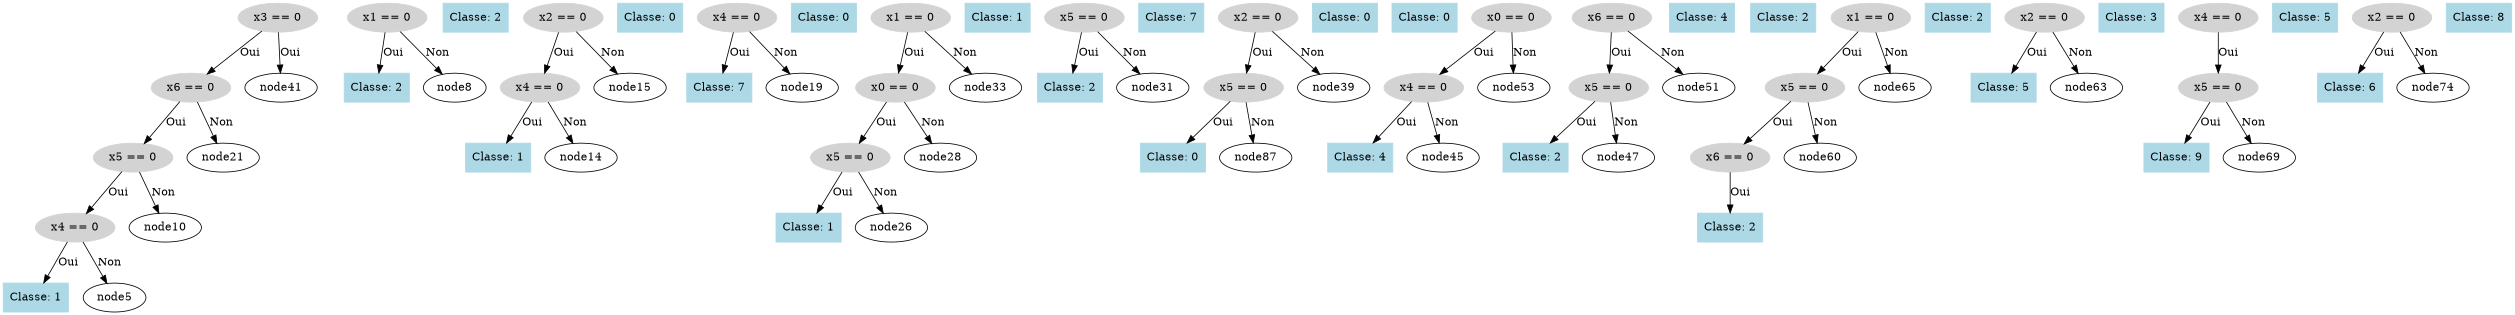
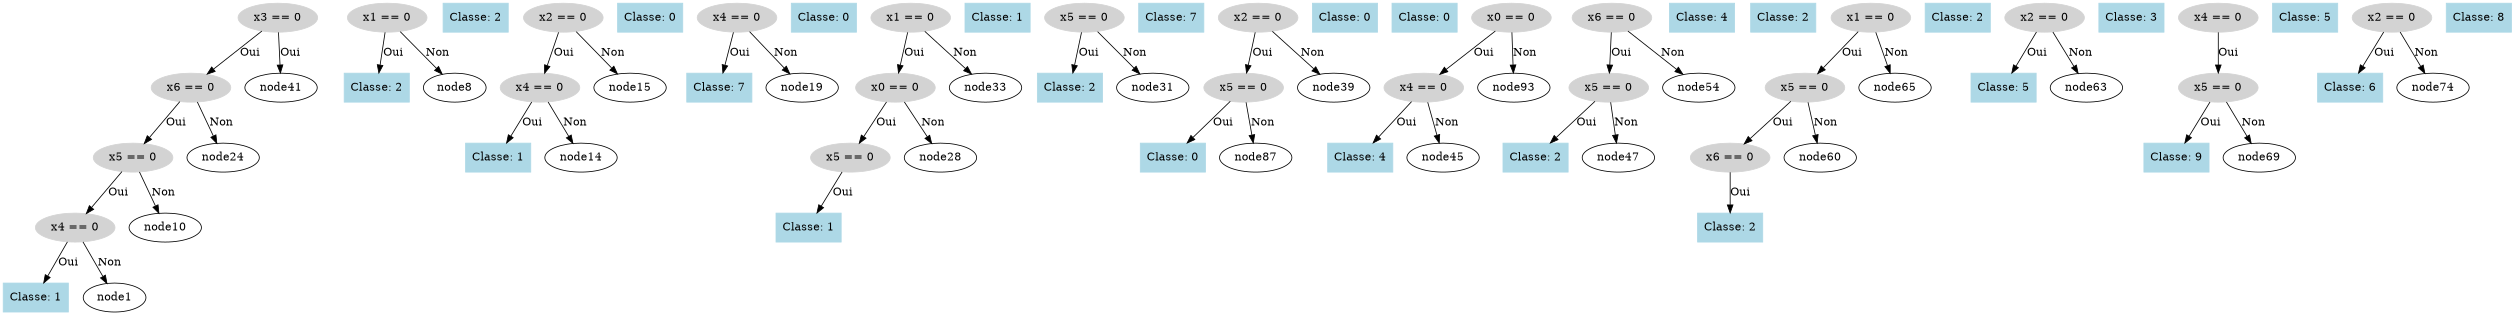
node "node53": label "node53" -> "node93"
node "node51": label "node51" -> "node54"
node "node21": label "node21" -> "node24"
node "node26": removed
node "node5": label "node5" -> "node1"
